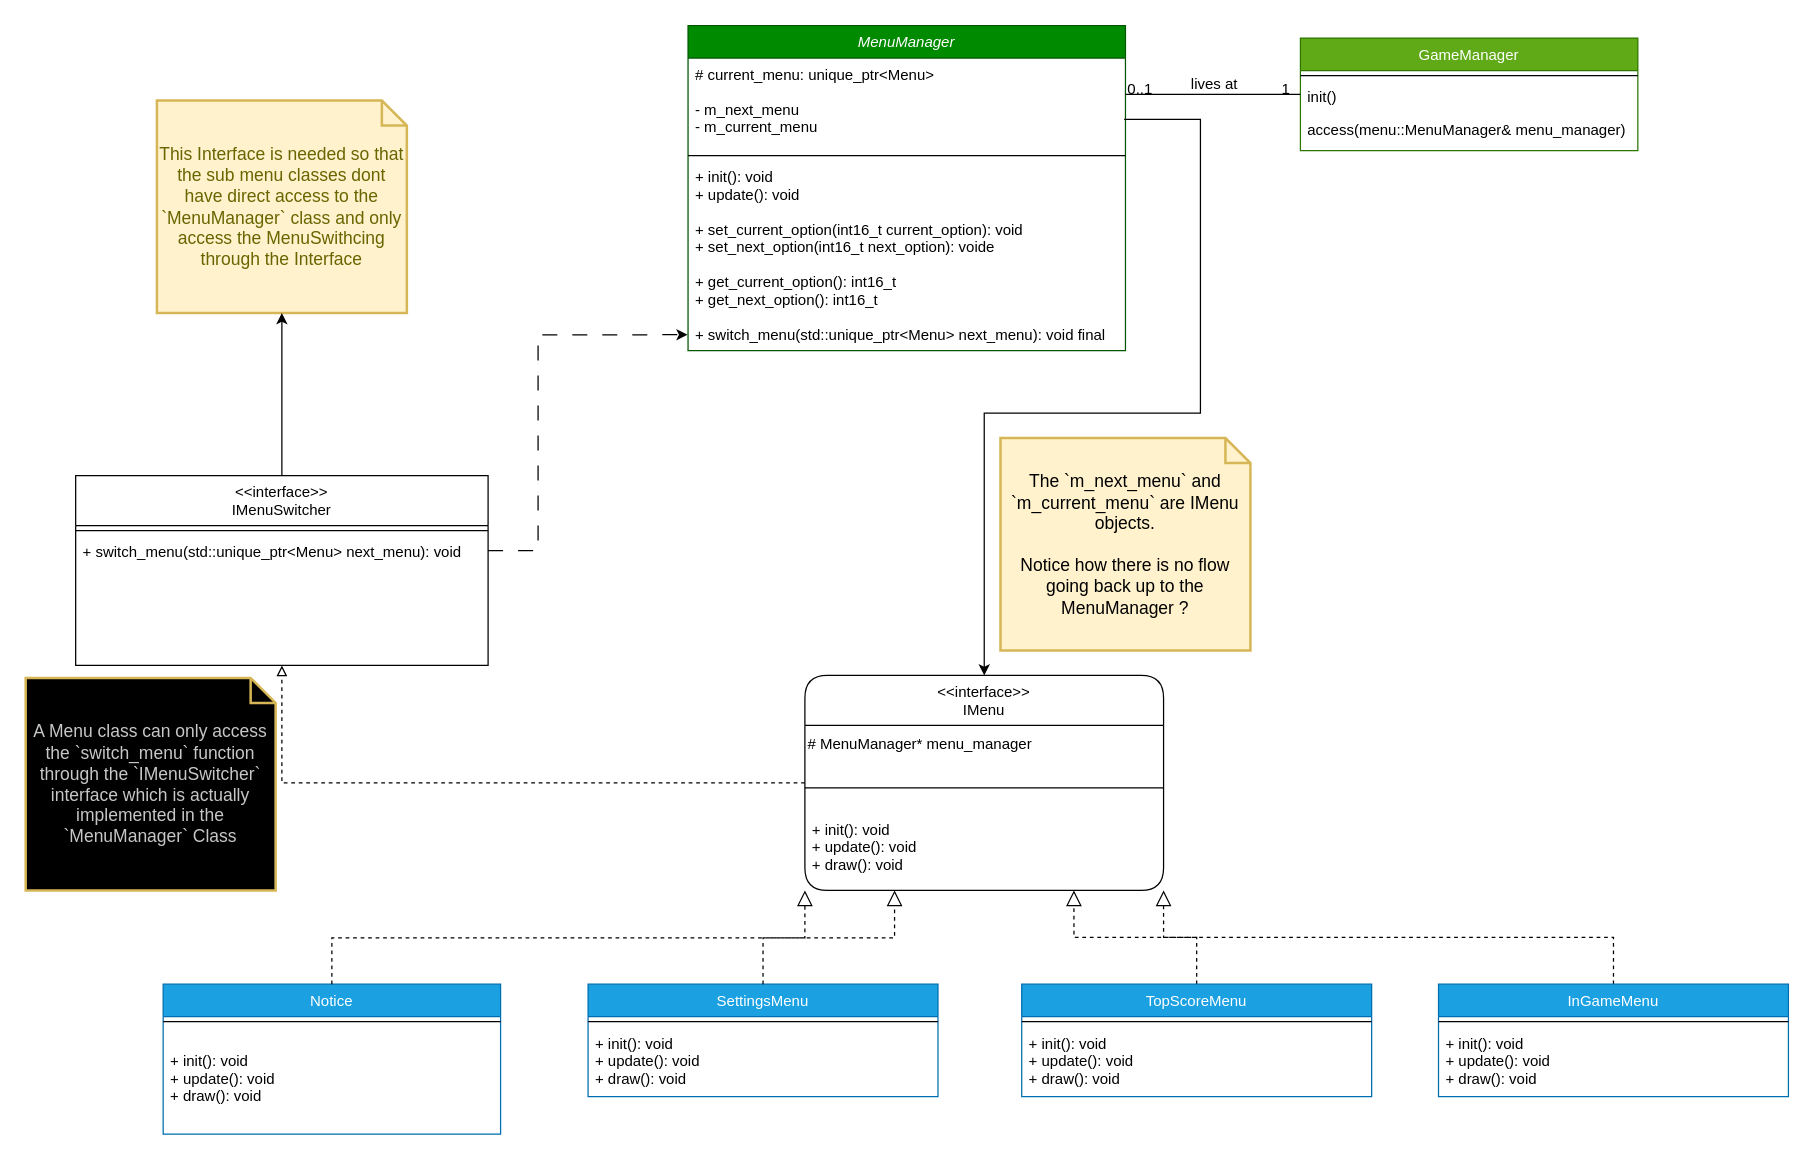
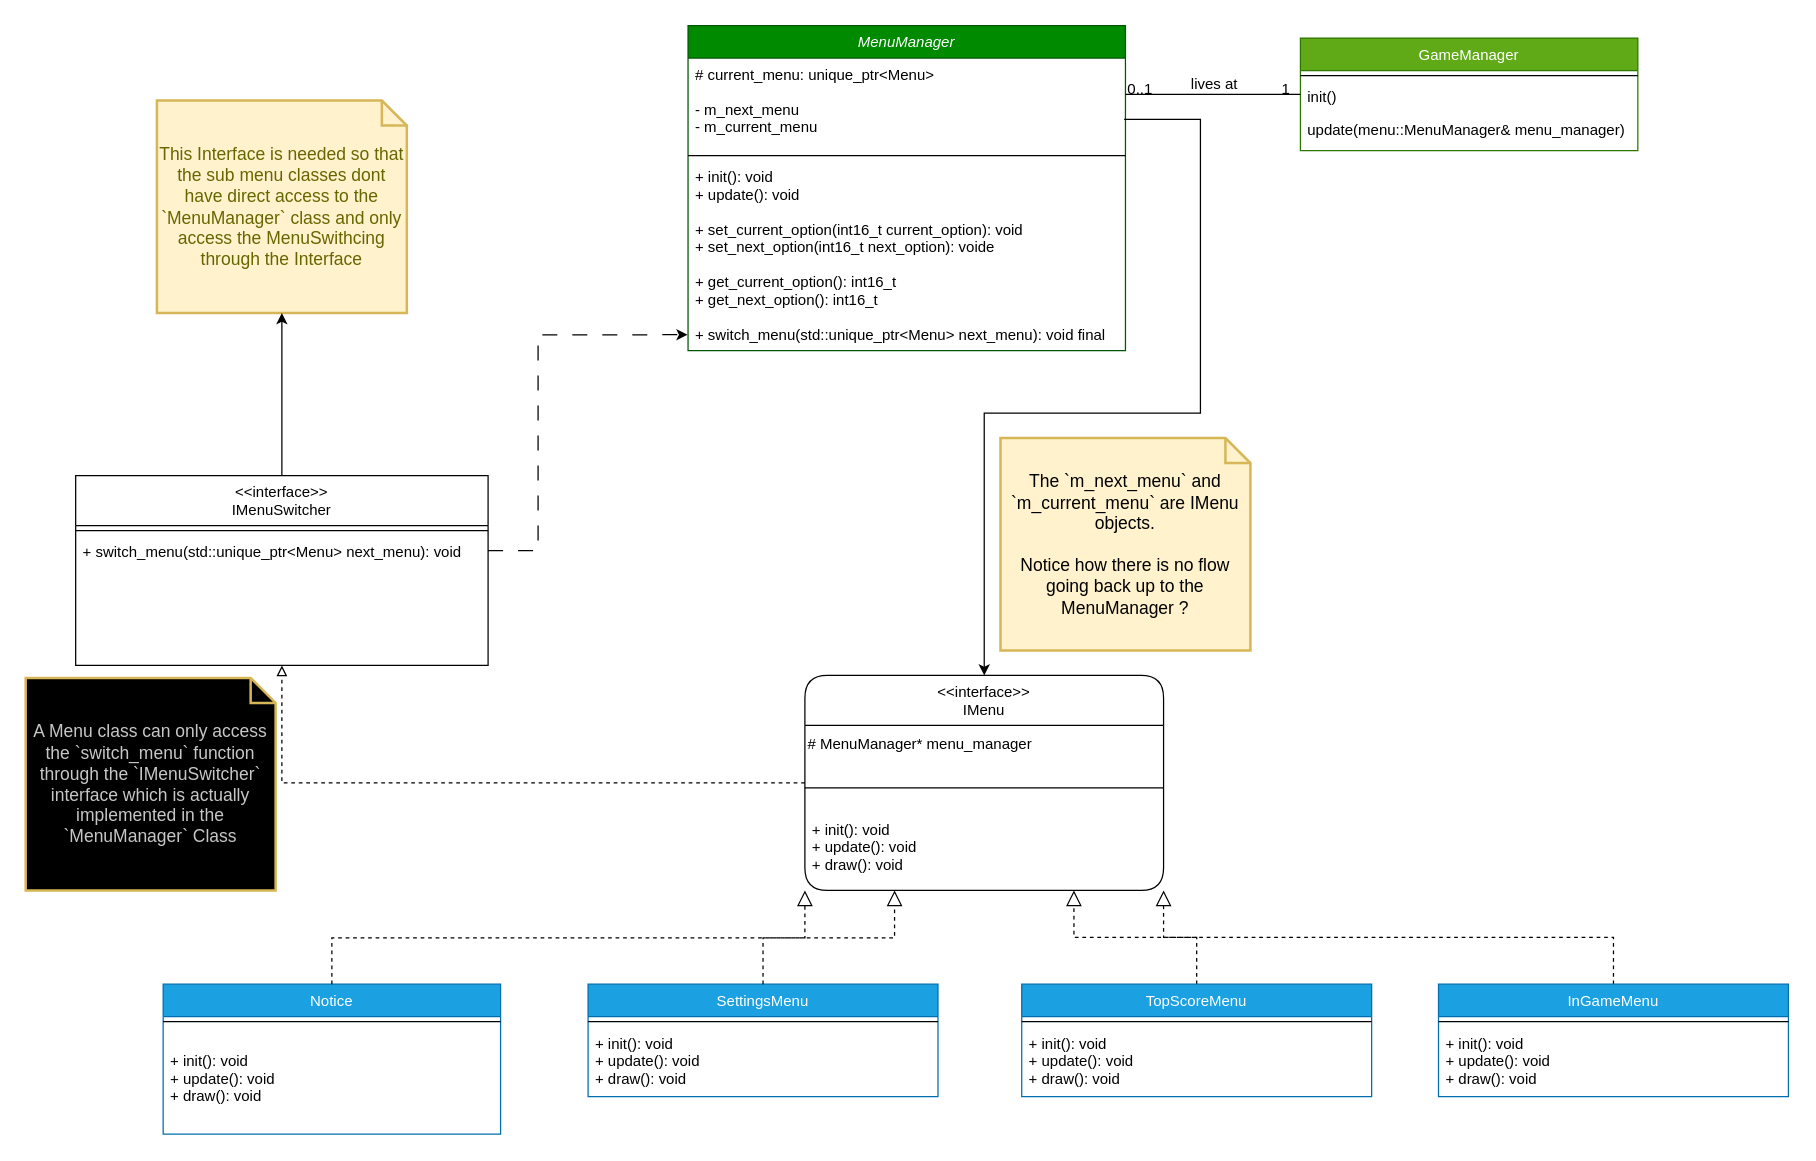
node "access(menu::MenuManager& menu_manager)": label "access(menu::MenuManager& menu_manager)" -> "update(menu::MenuManager& menu_manager)"
